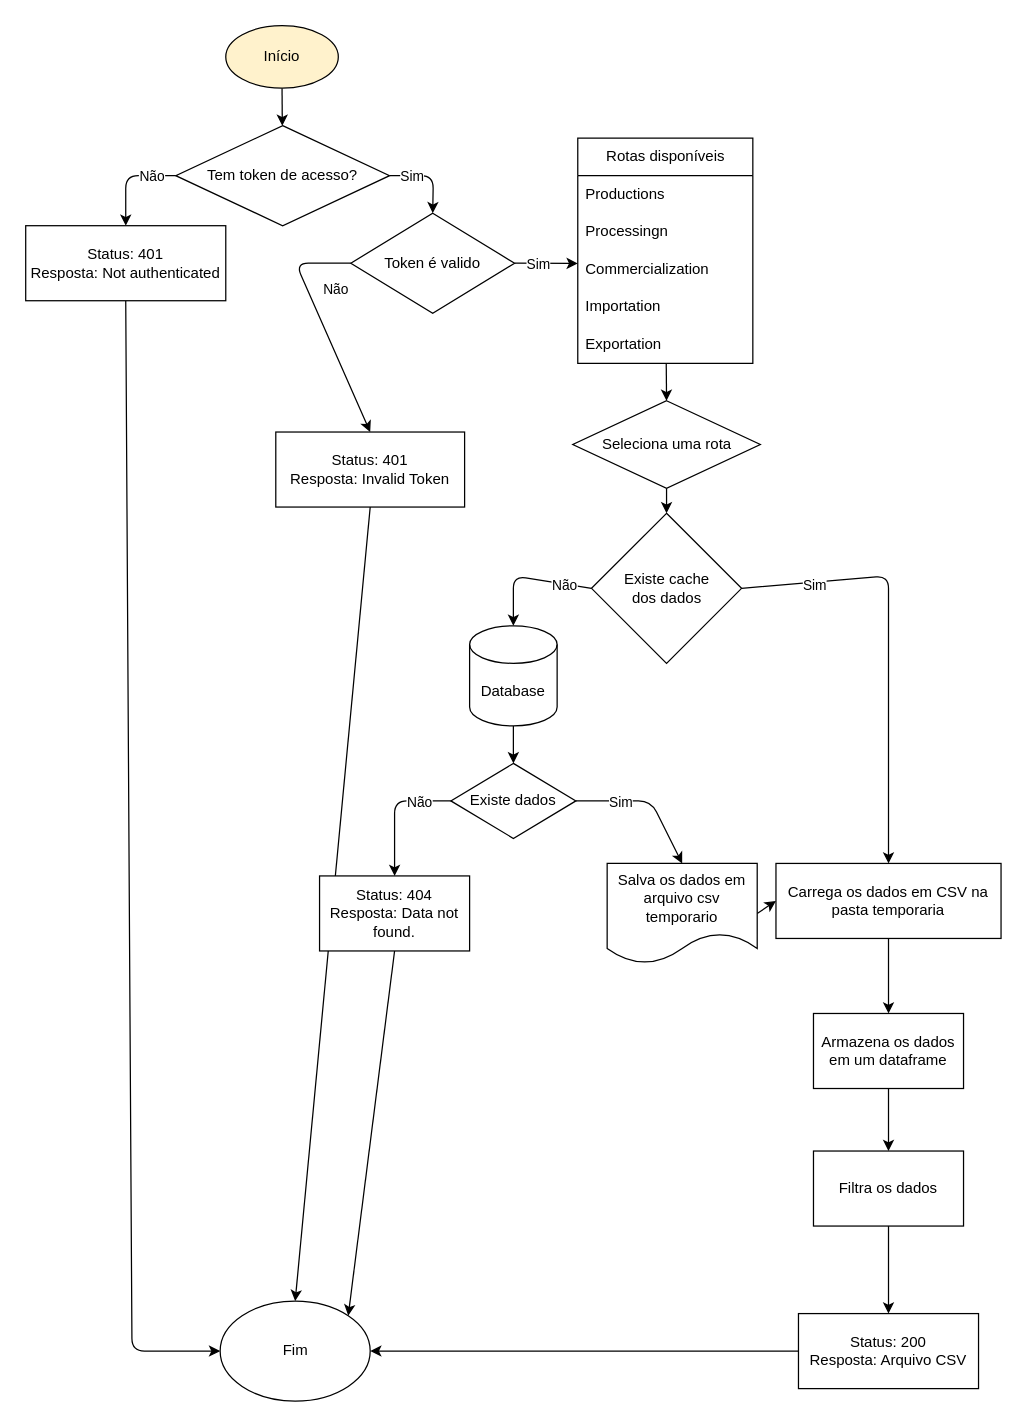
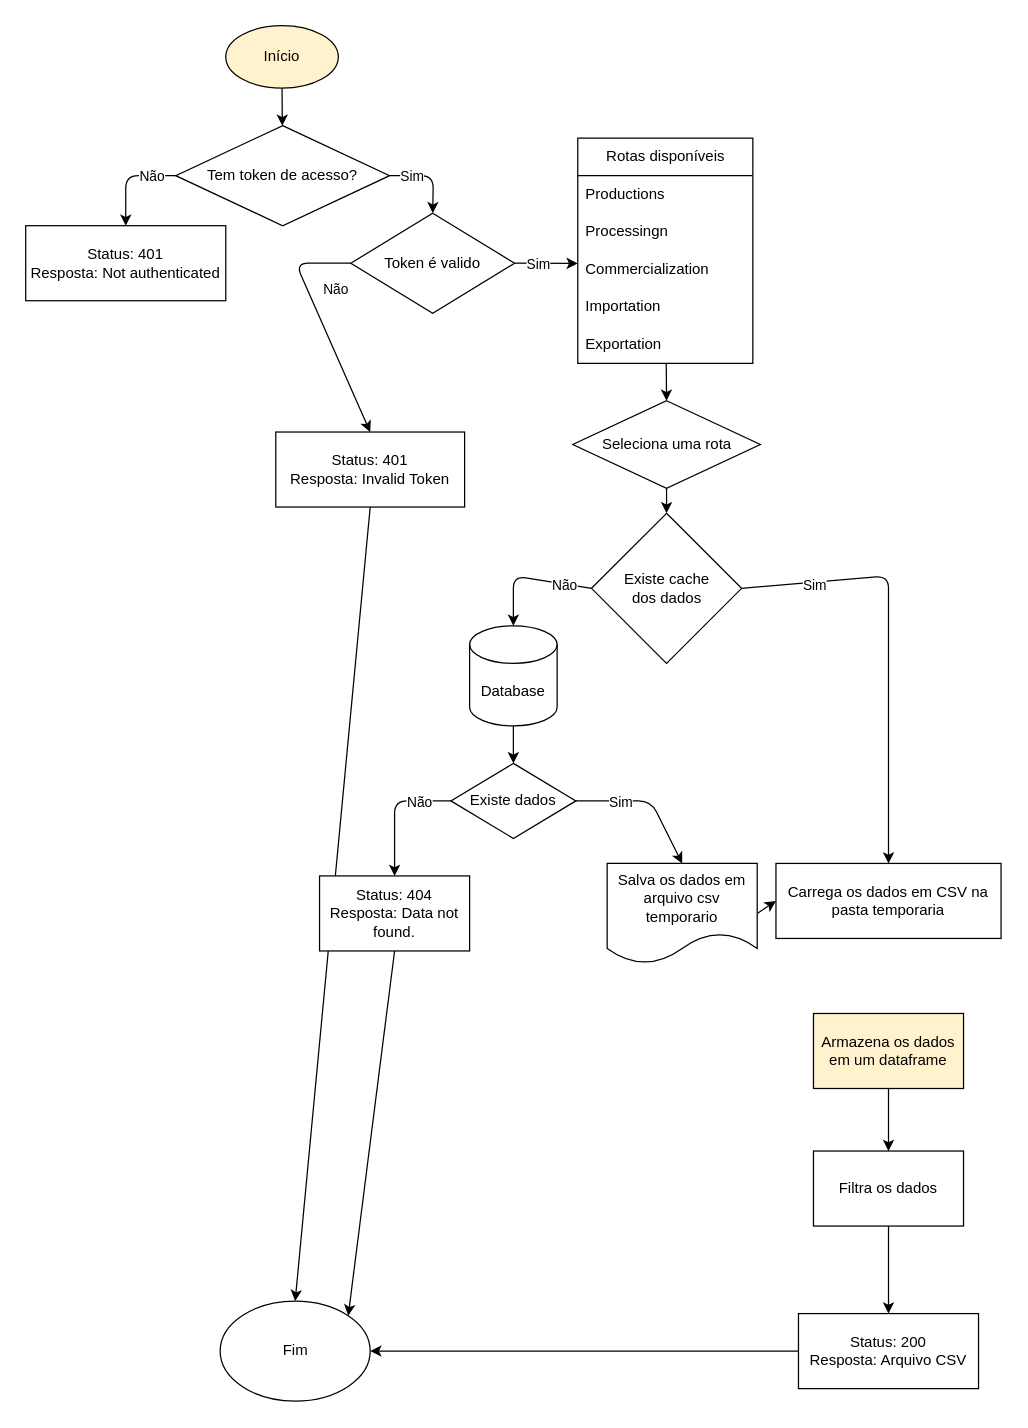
edge "Status: 401 Resposta: Not authenticated" -> "Fim": removed
edge "Carrega os dados em CSV na pasta temporaria" -> "Armazena os dados em um dataframe": removed
node "Armazena os dados em um dataframe": fillcolor #ffffff -> #fff2cc
